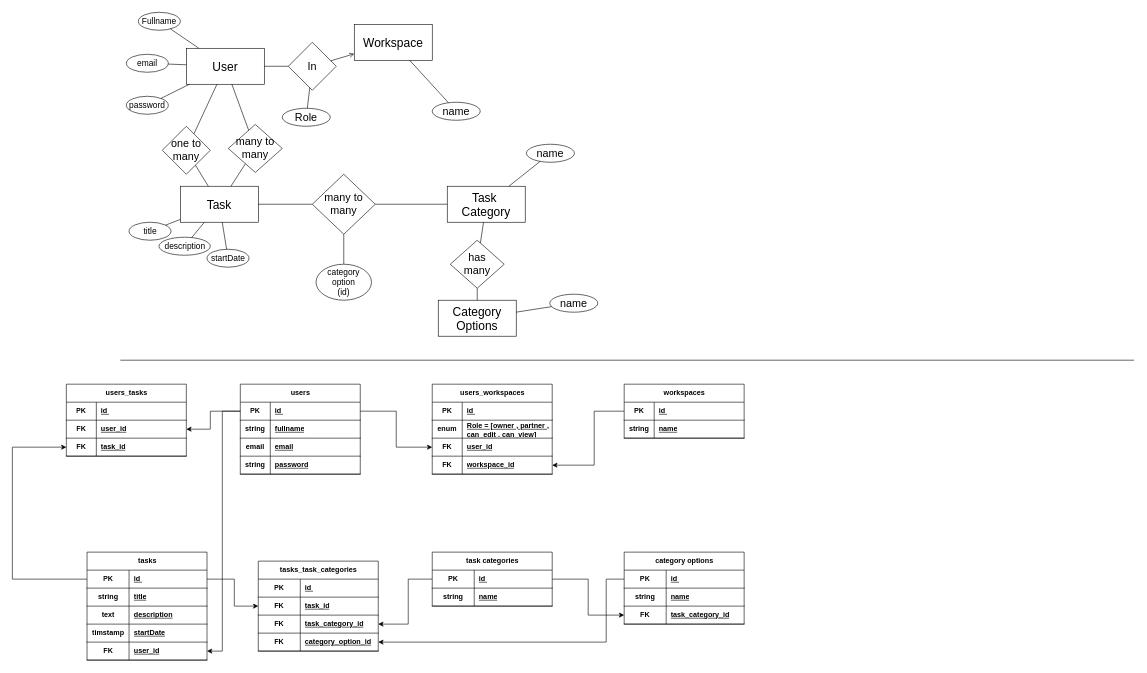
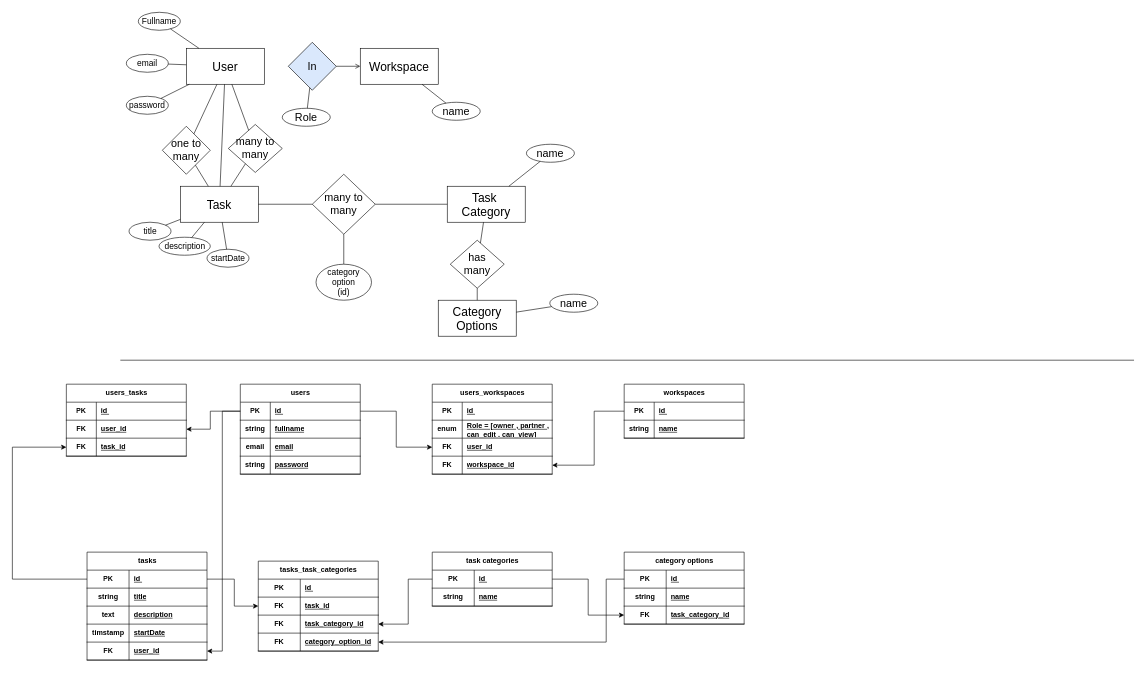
node "Workspace": moved (393, 42) -> (399, 66)
edge "User" -- "In": now "User" -- "Task"
node "In": fillcolor #ffffff -> #dae8fc
